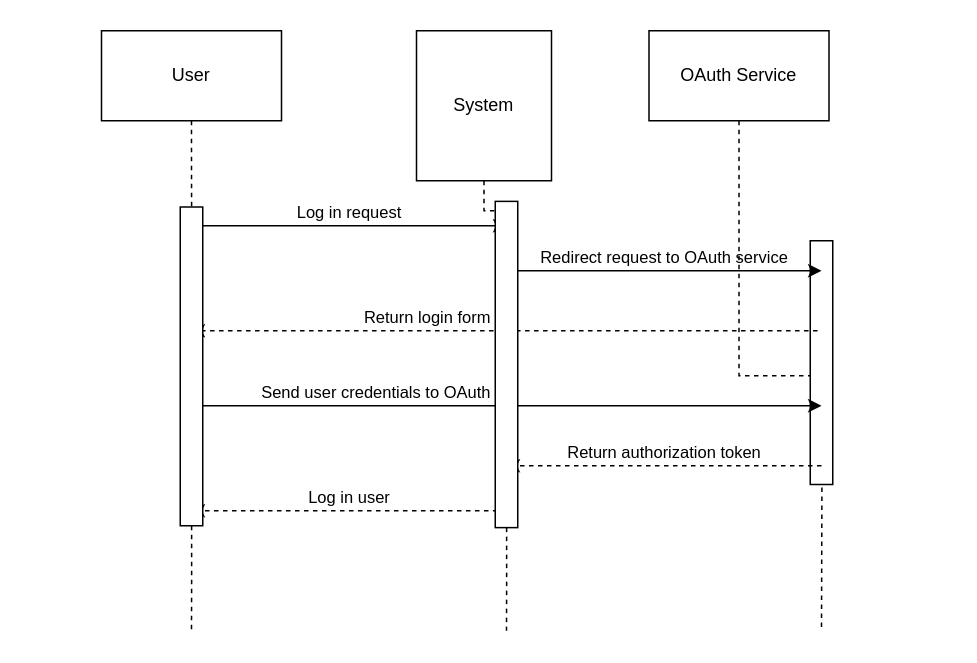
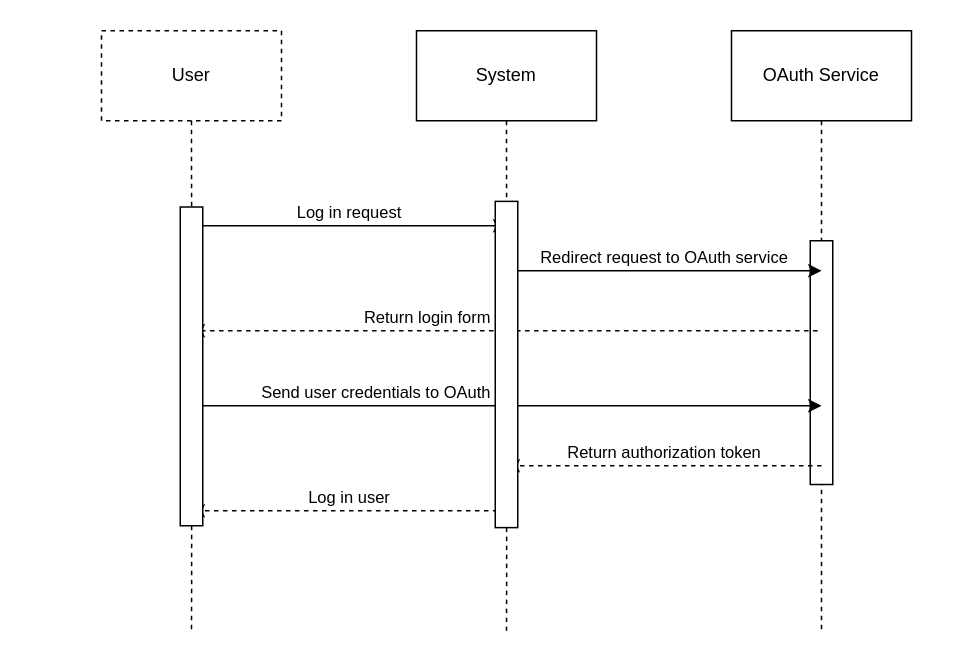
node "User": style solid -> dashed
node "OAuth Service": moved (739, 76) -> (821, 76)
node "System": size 135x150 -> 180x90
